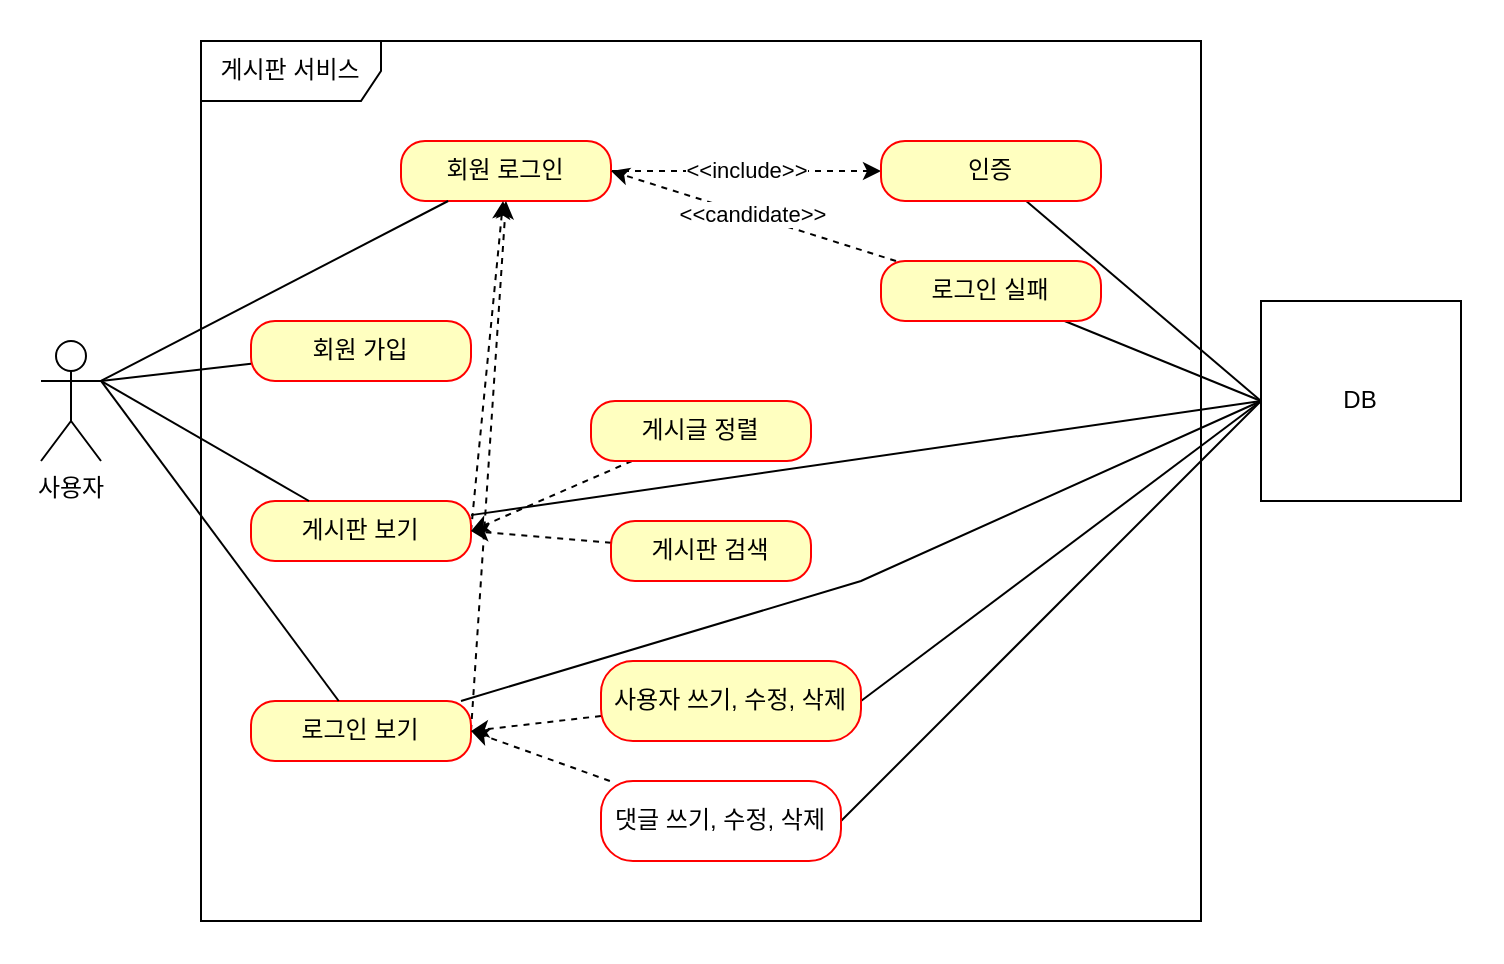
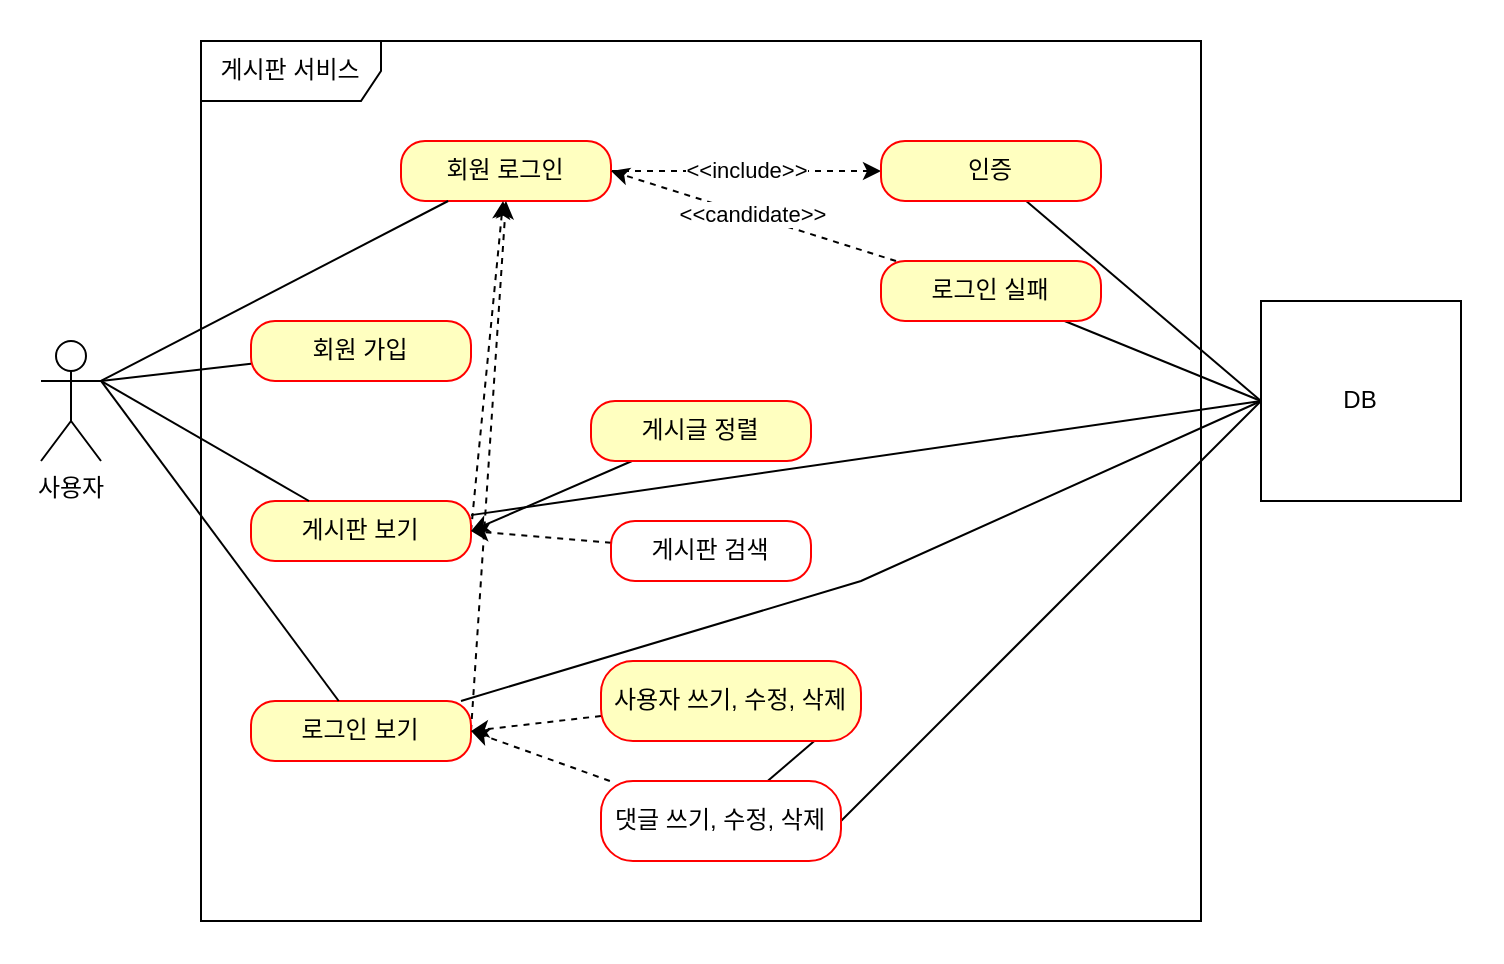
edge "게시글 정렬" -> "게시판 보기": style dashed -> solid
node "게시판 검색": fillcolor #ffffc0 -> #ffffff
edge "DB" -- "사용자 쓰기, 수정, 삭제": now "댓글 쓰기, 수정, 삭제" -- "사용자 쓰기, 수정, 삭제"
